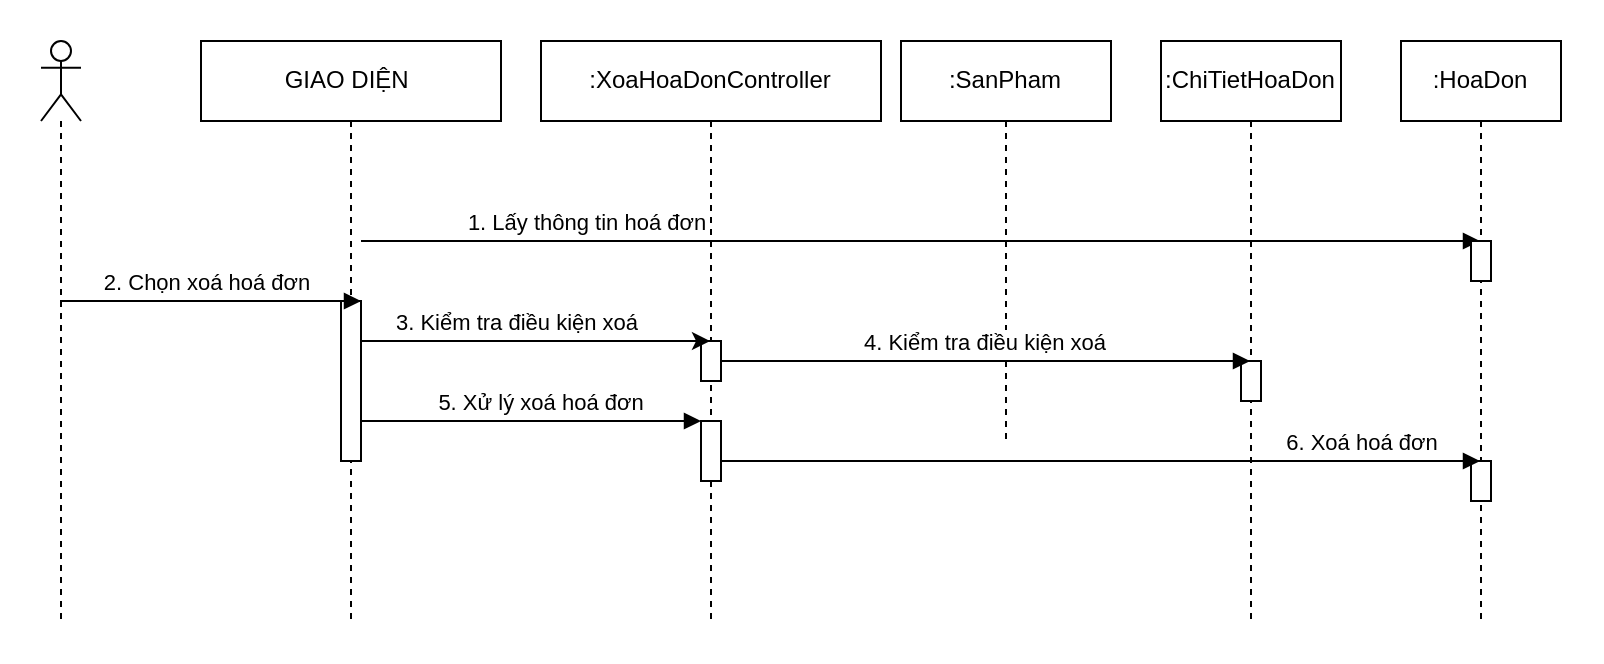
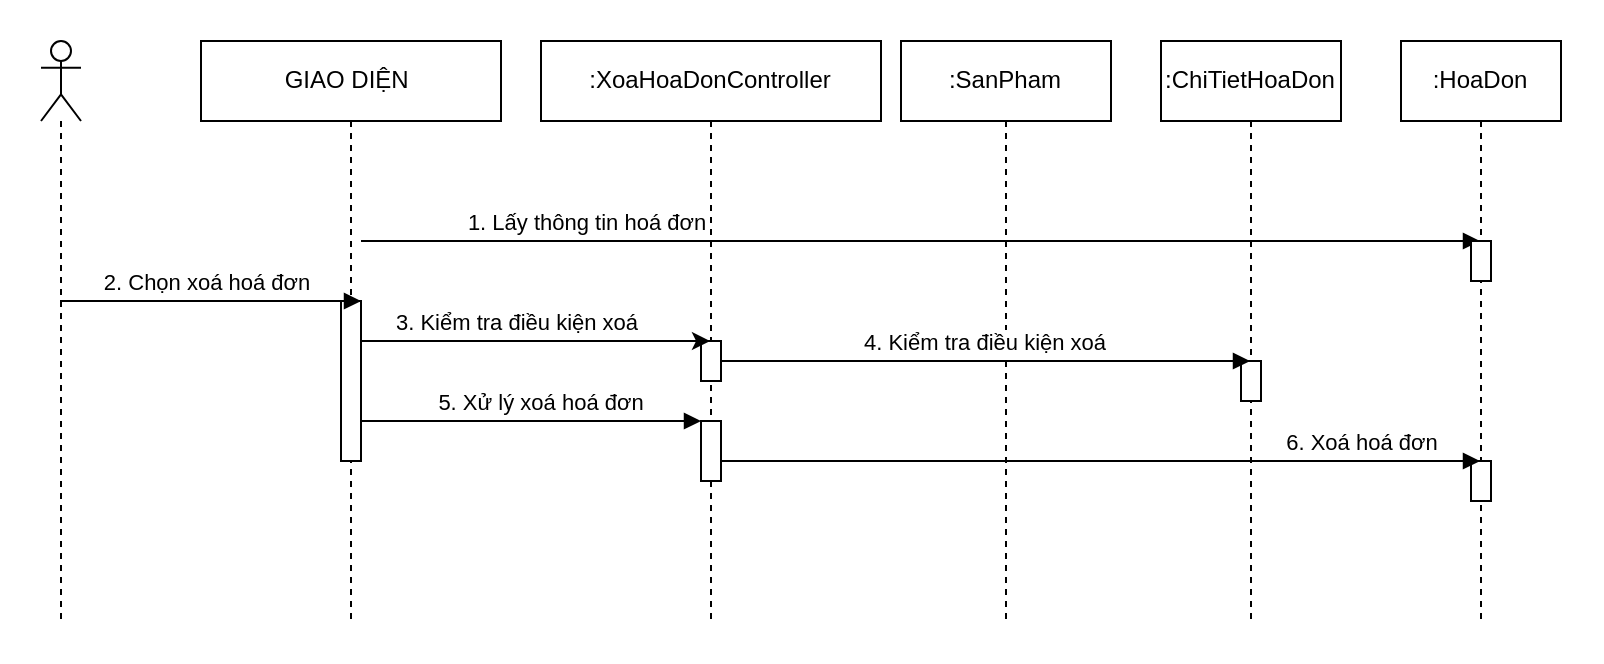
node ":SanPham": size 210x400 -> 210x580
